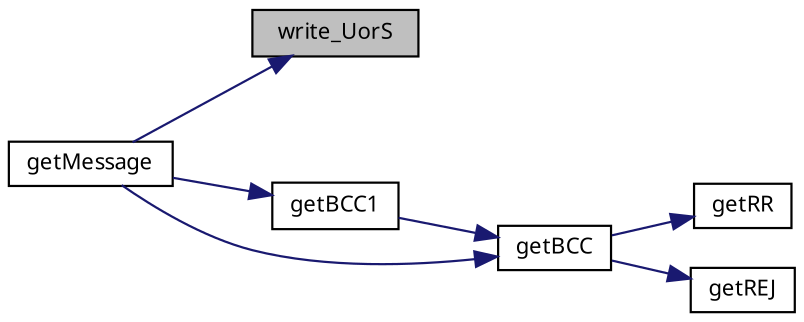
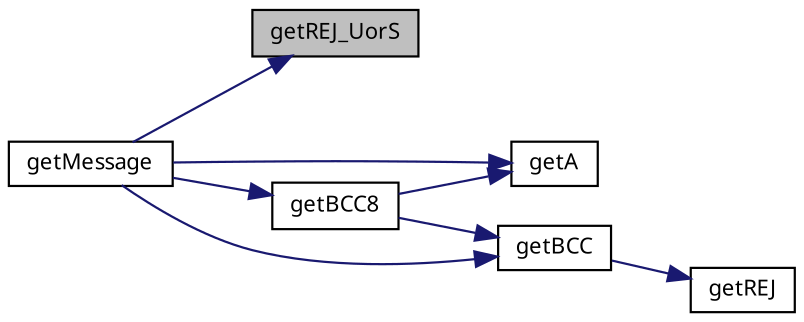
node "write_UorS": label "write_UorS" -> "getREJ_UorS"
node "getA": added
node "getBCC1": label "getBCC1" -> "getBCC8"
node "getRR": removed
